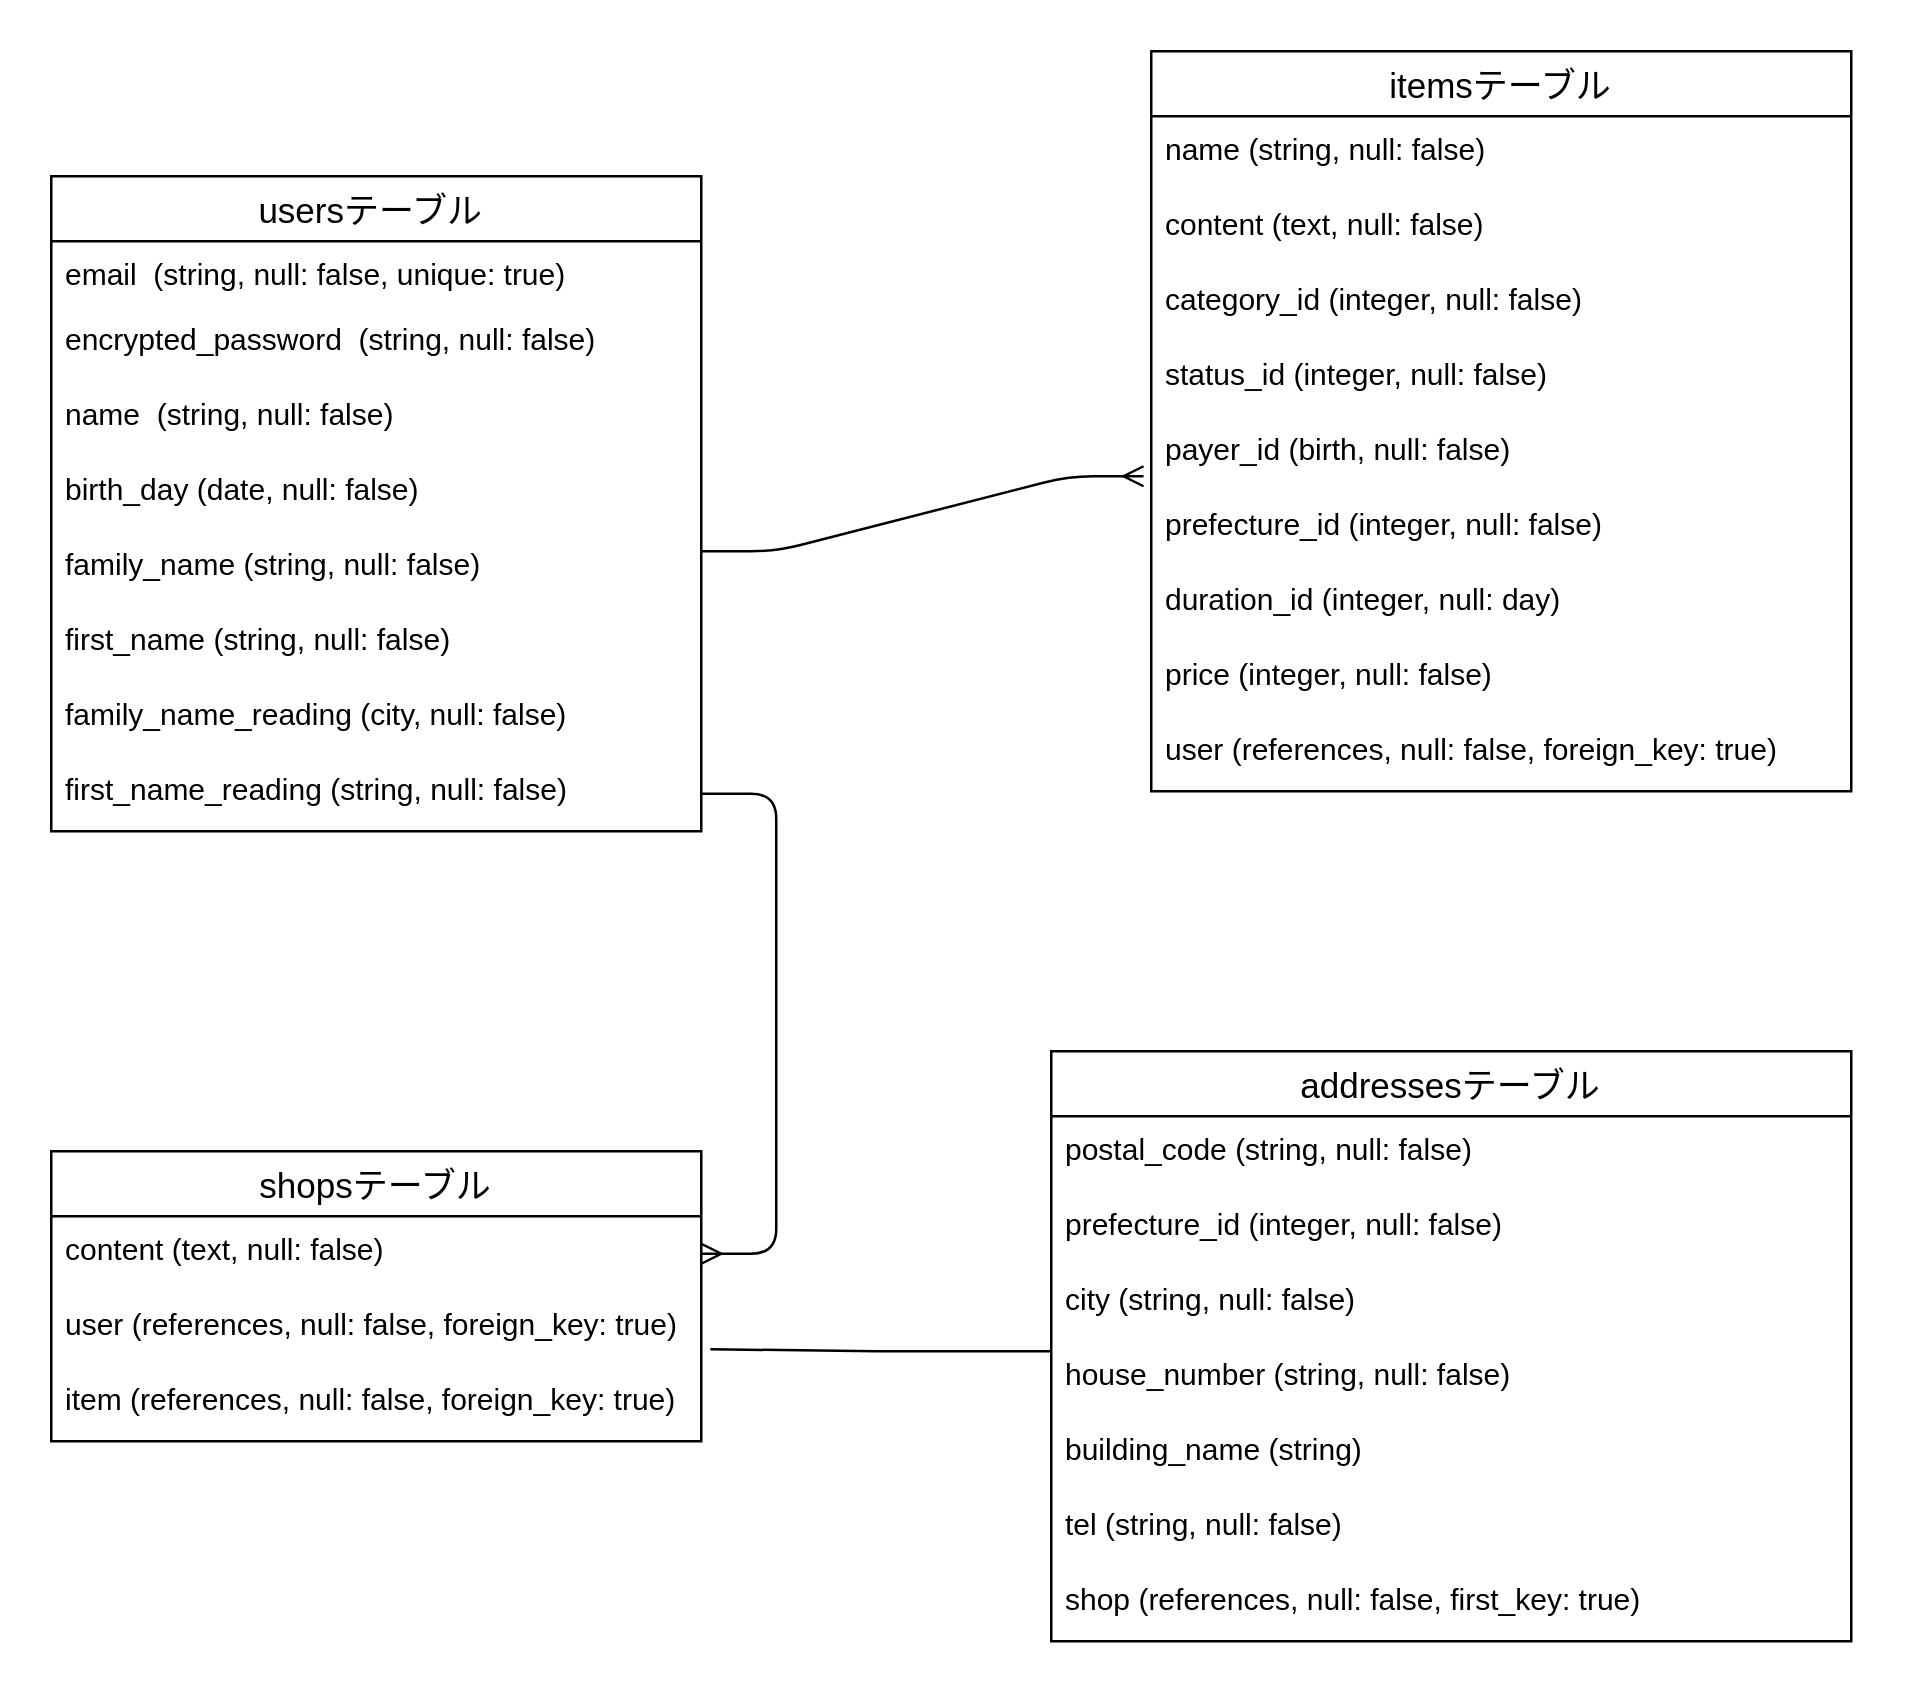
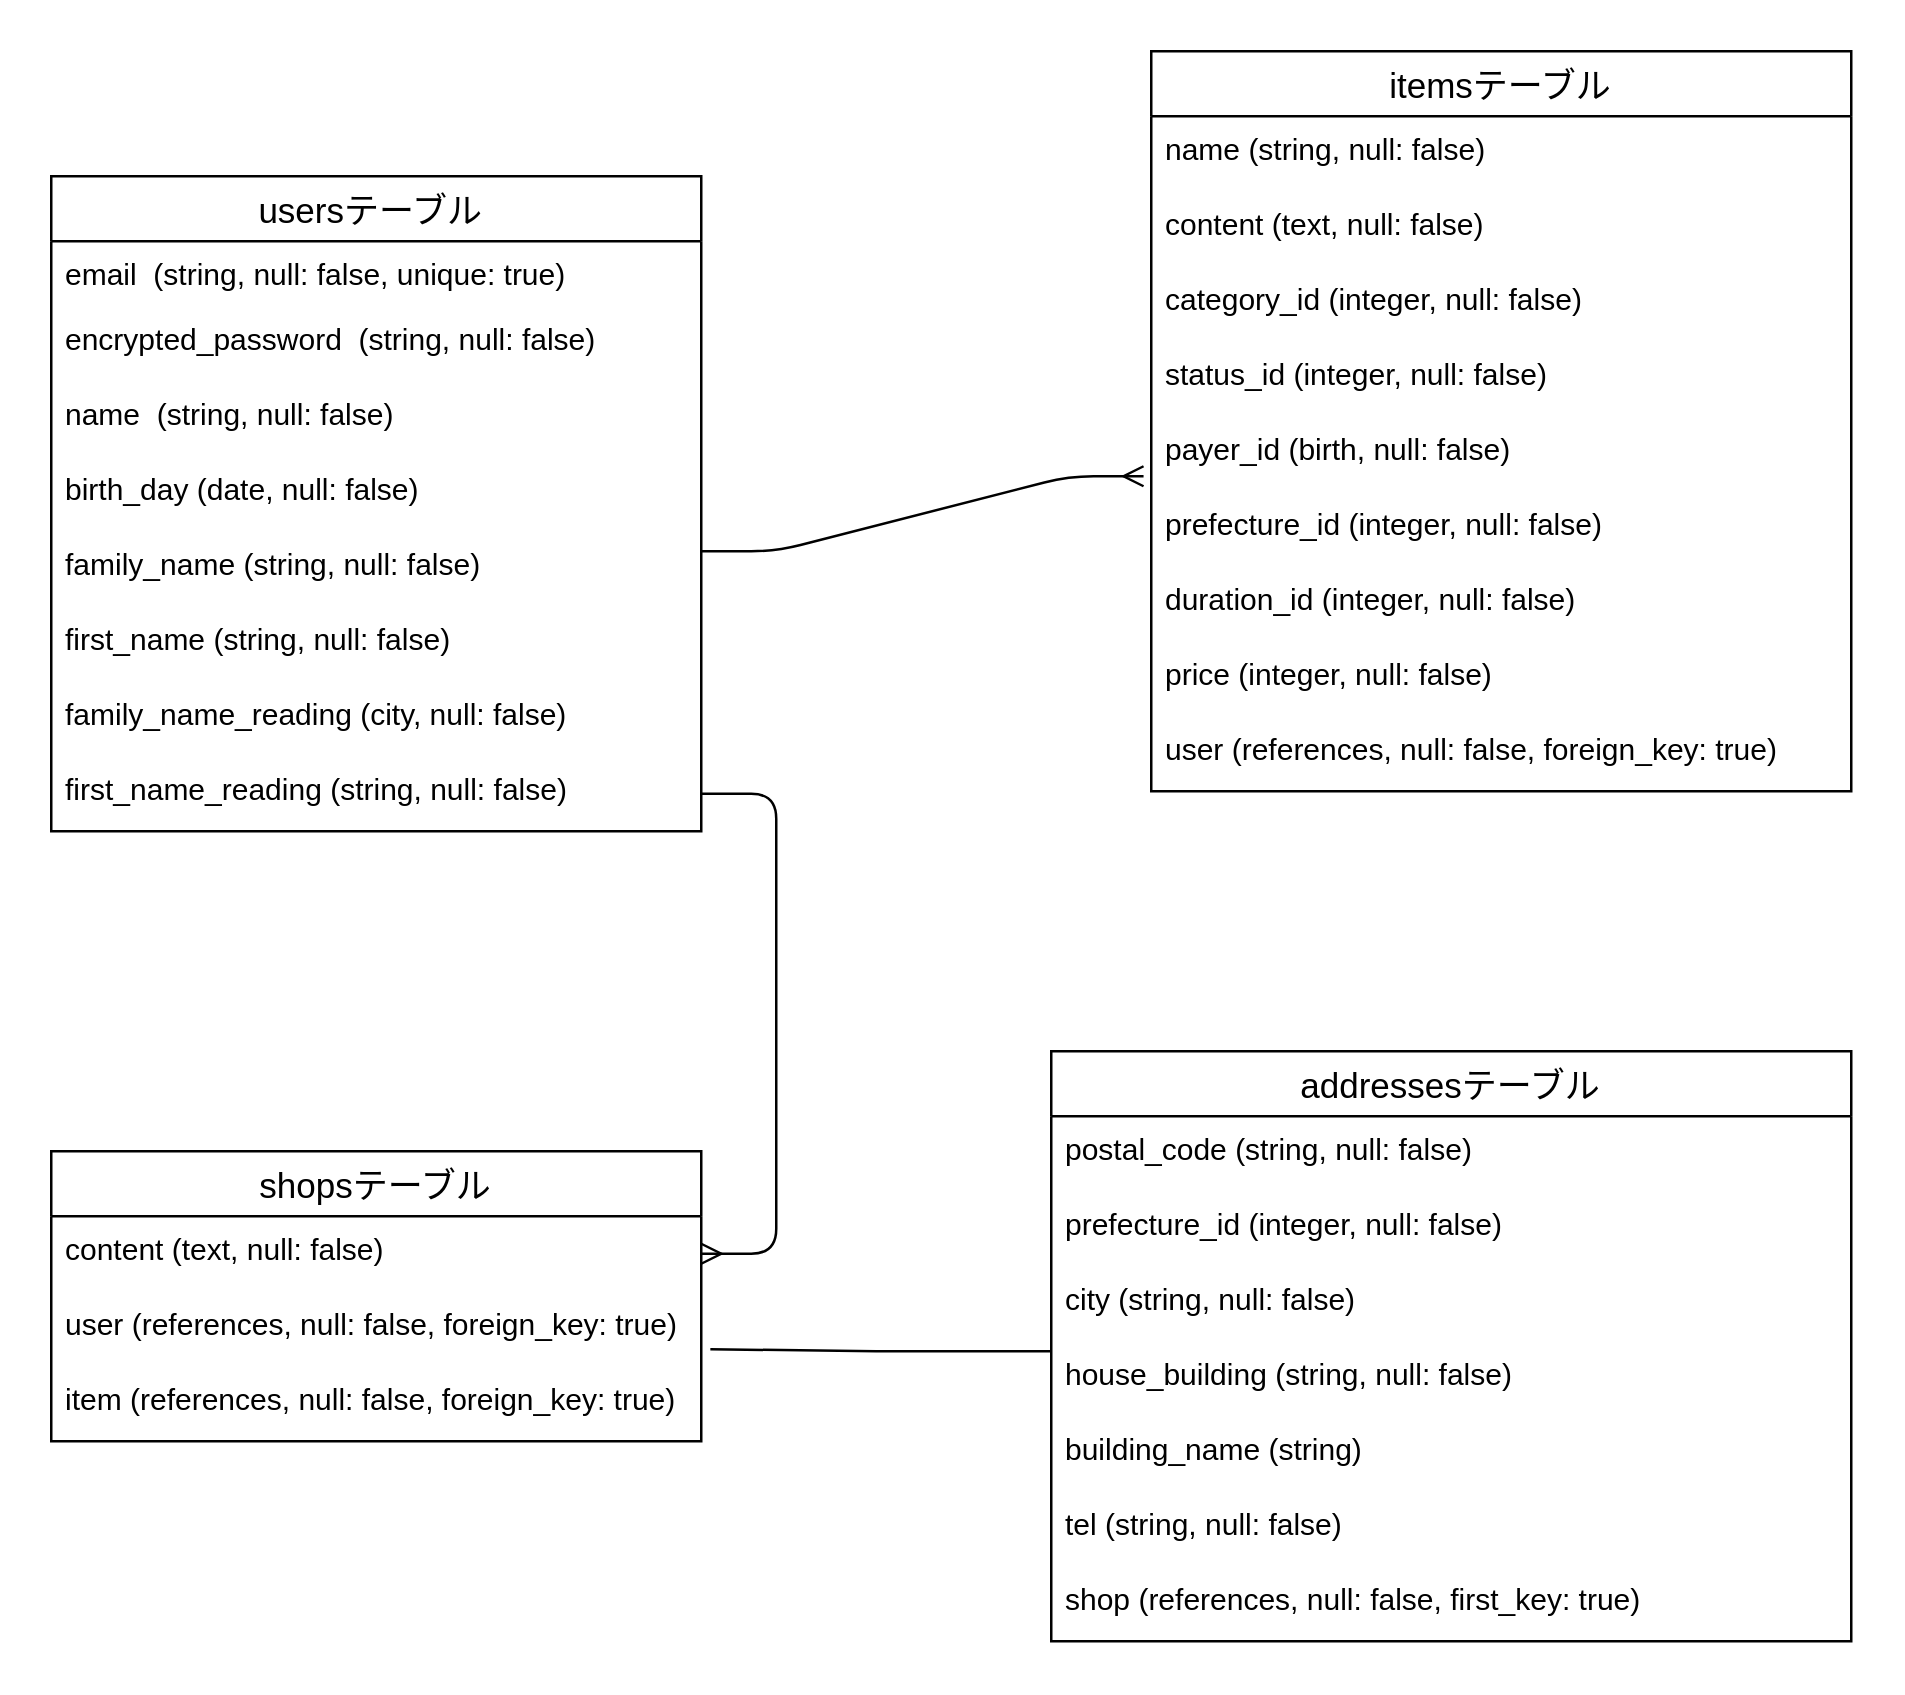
node "duration_id (integer, null: day)": label "duration_id (integer, null: day)" -> "duration_id (integer, null: false)"
node "house_number (string, null: false)": label "house_number (string, null: false)" -> "house_building (string, null: false)"
